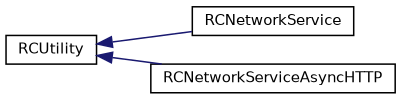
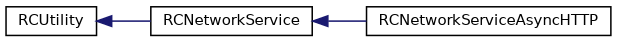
edge "RCNetworkServiceAsyncHTTP" -> "RCUtility": now "RCNetworkServiceAsyncHTTP" -> "RCNetworkService"
